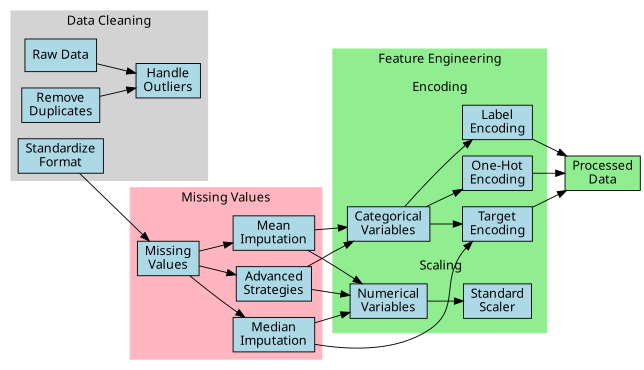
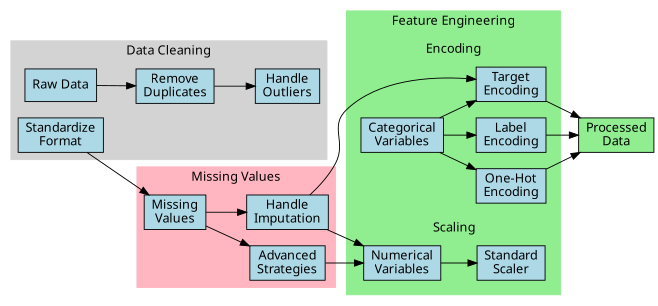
edge "Raw Data" -> "Handle Outliers": now "Raw Data" -> "Remove Duplicates"
node "Mean Imputation": removed
edge "Advanced Strategies" -> "Categorical Variables": removed
node "Median Imputation": label "Median Imputation" -> "Handle Imputation"
